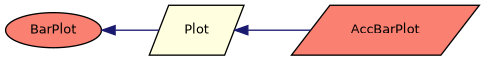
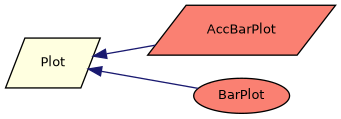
edge "Plot" -> "BarPlot": reversed
